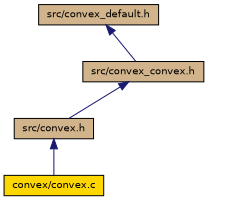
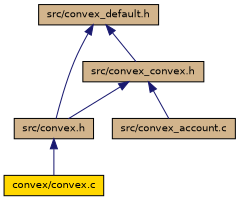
edge "src/convex.h" -> "src/convex_default.h": added
node "src/convex_account.c": added
